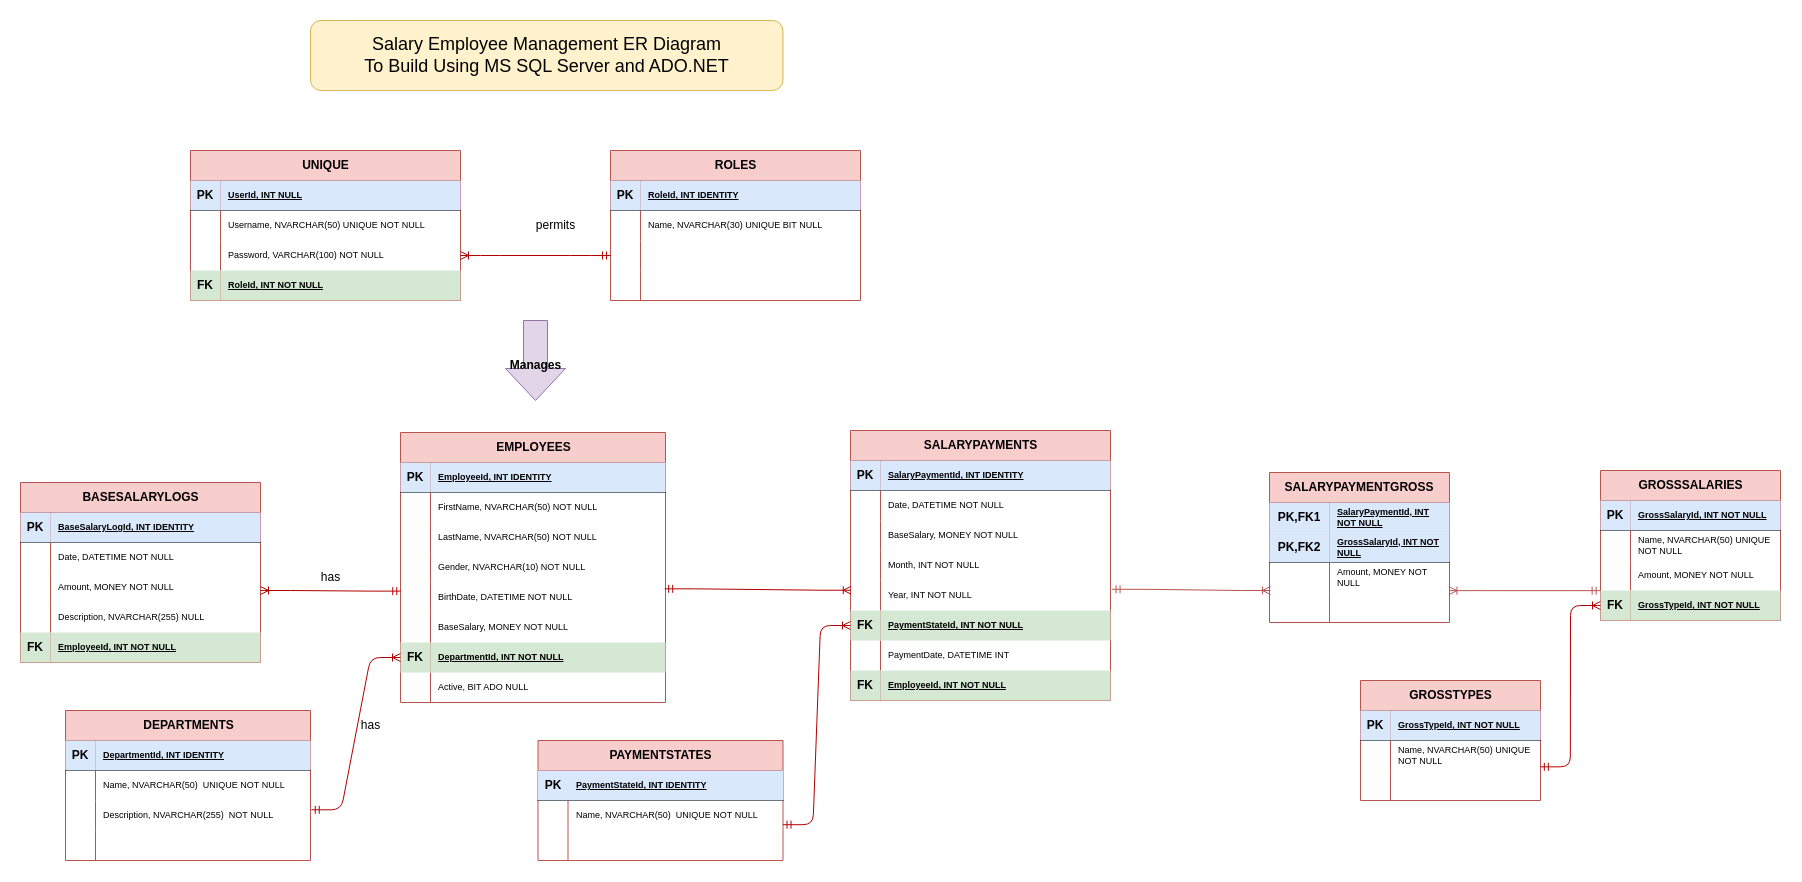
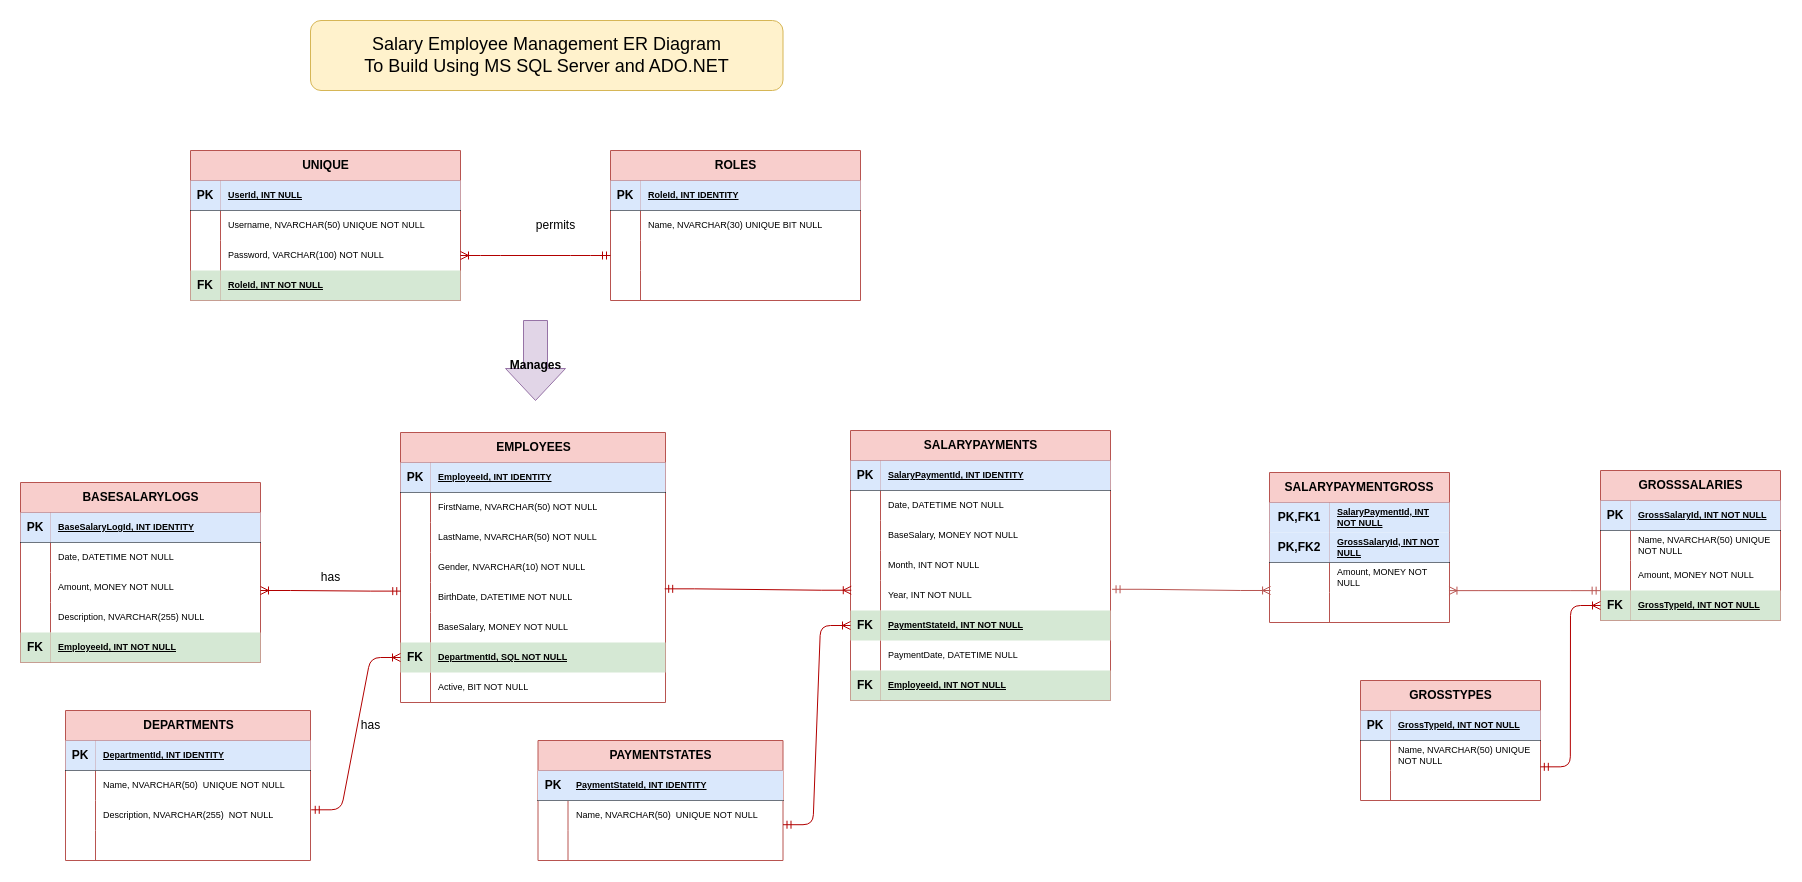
node "PaymentDate, DATETIME INT": label "PaymentDate, DATETIME INT" -> "PaymentDate, DATETIME NULL"
node "DepartmentId, INT NOT NULL": label "DepartmentId, INT NOT NULL" -> "DepartmentId, SQL NOT NULL"
node "Active, BIT ADO NULL": label "Active, BIT ADO NULL" -> "Active, BIT NOT NULL"
